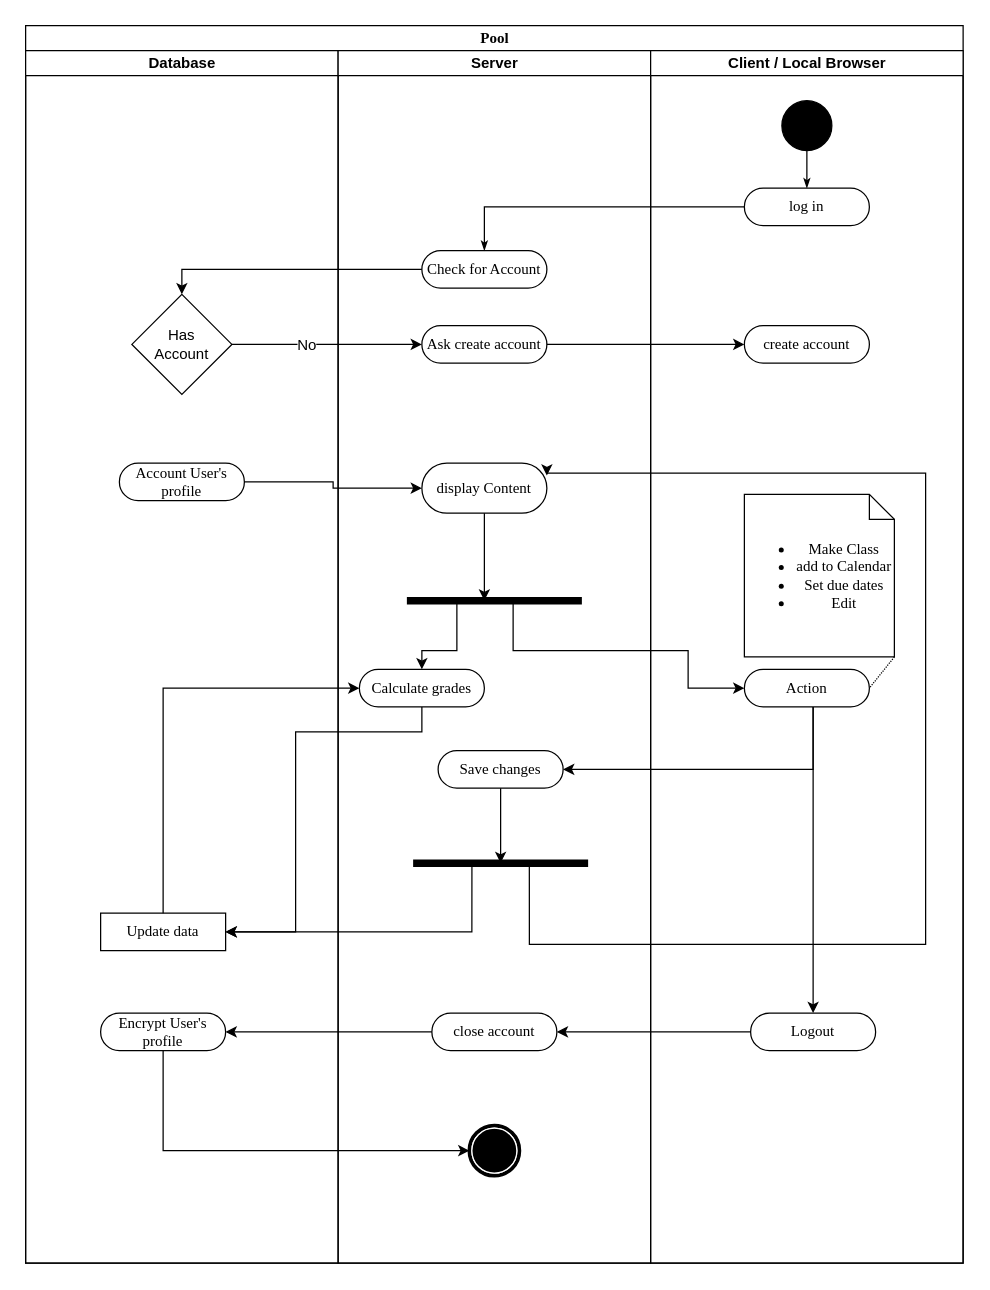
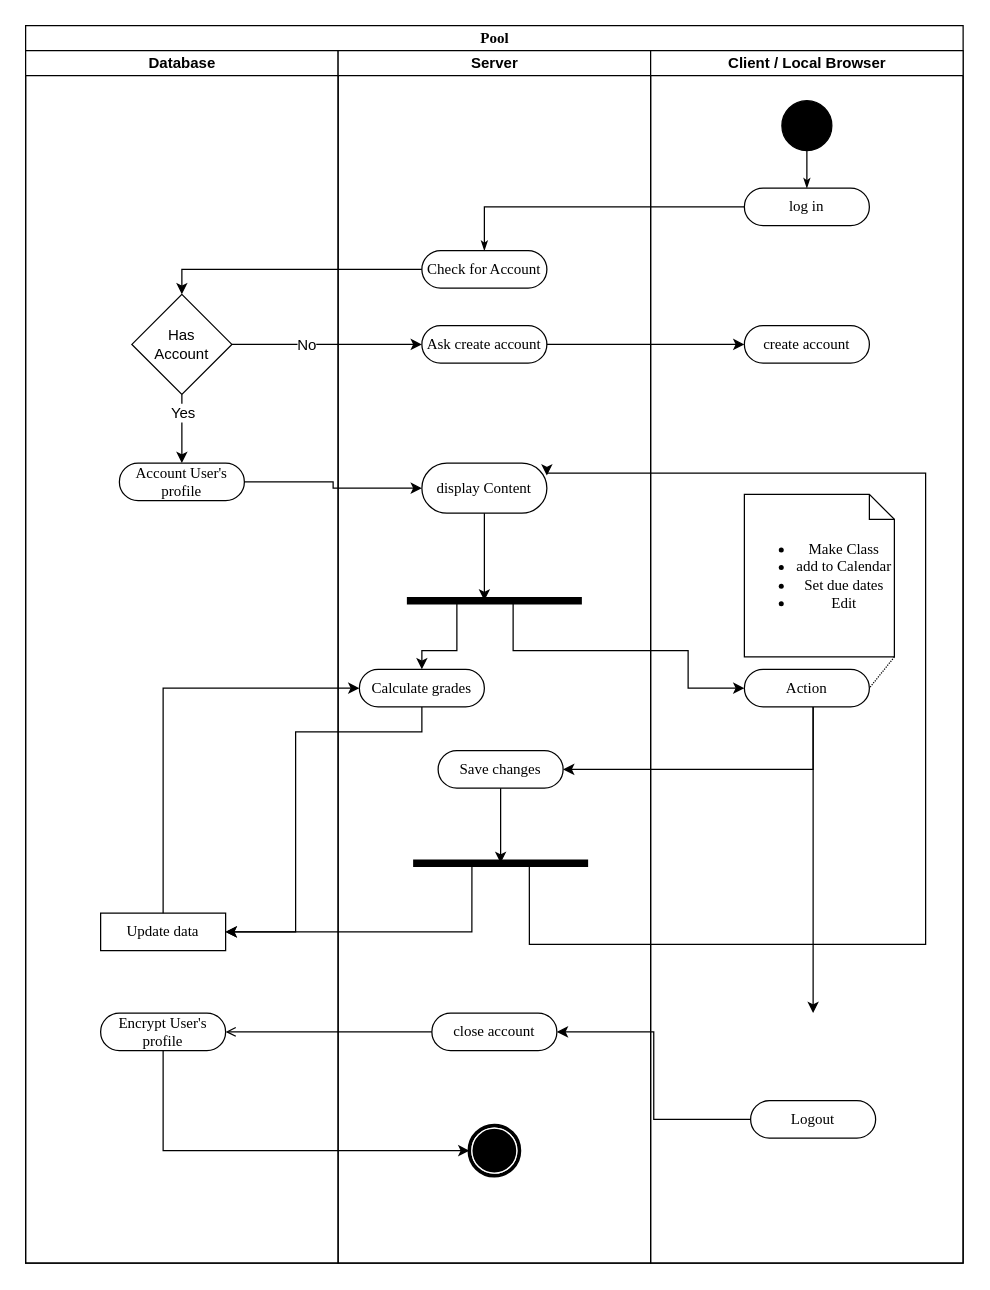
edge "Has Account" -> "Account User's profile": added, label "Yes"
edge "close account" -> "Encrypt User's profile": arrowhead classic -> open
node "Logout": moved (813, 1032) -> (813, 1119)
